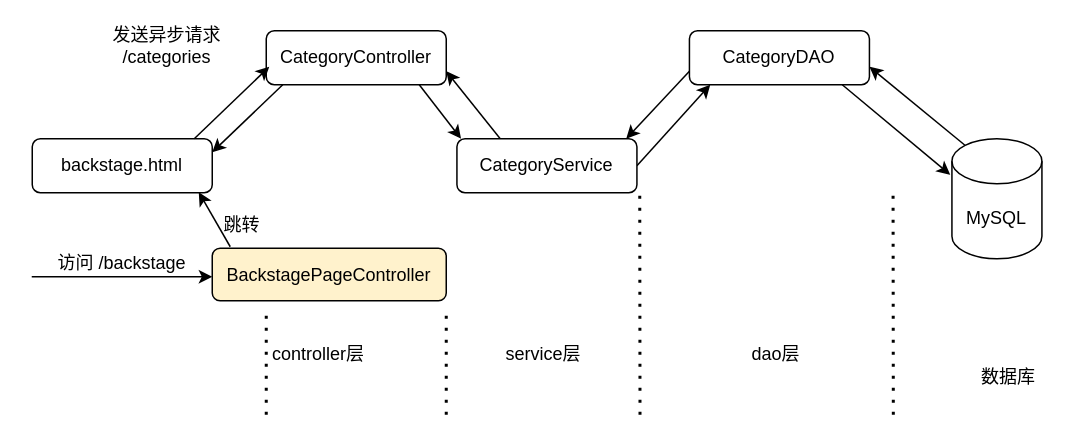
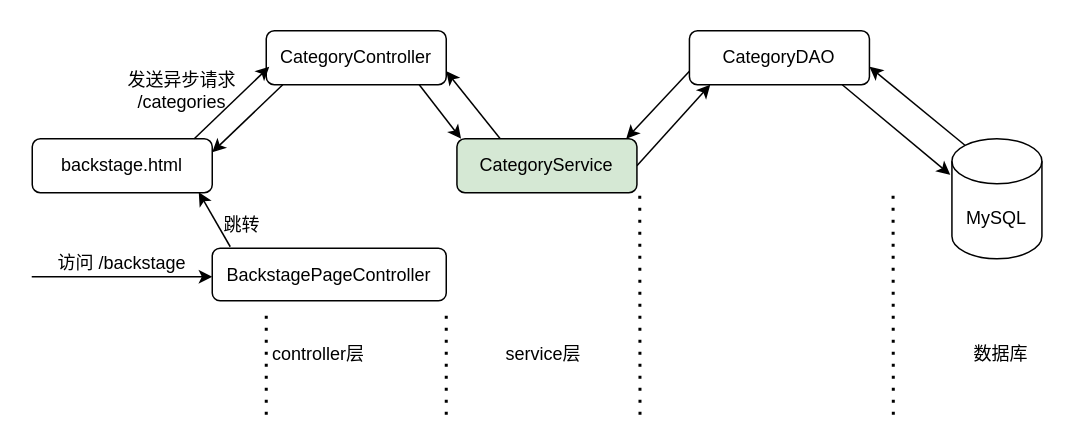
node "发送异步请求 /categories": moved (167, 46) -> (182, 91)
node "CategoryService": fillcolor #ffffff -> #d5e8d4
node "BackstagePageController": fillcolor #fff2cc -> #ffffff
node "dao层": removed
node "数据库": moved (1009, 377) -> (1001, 355)
